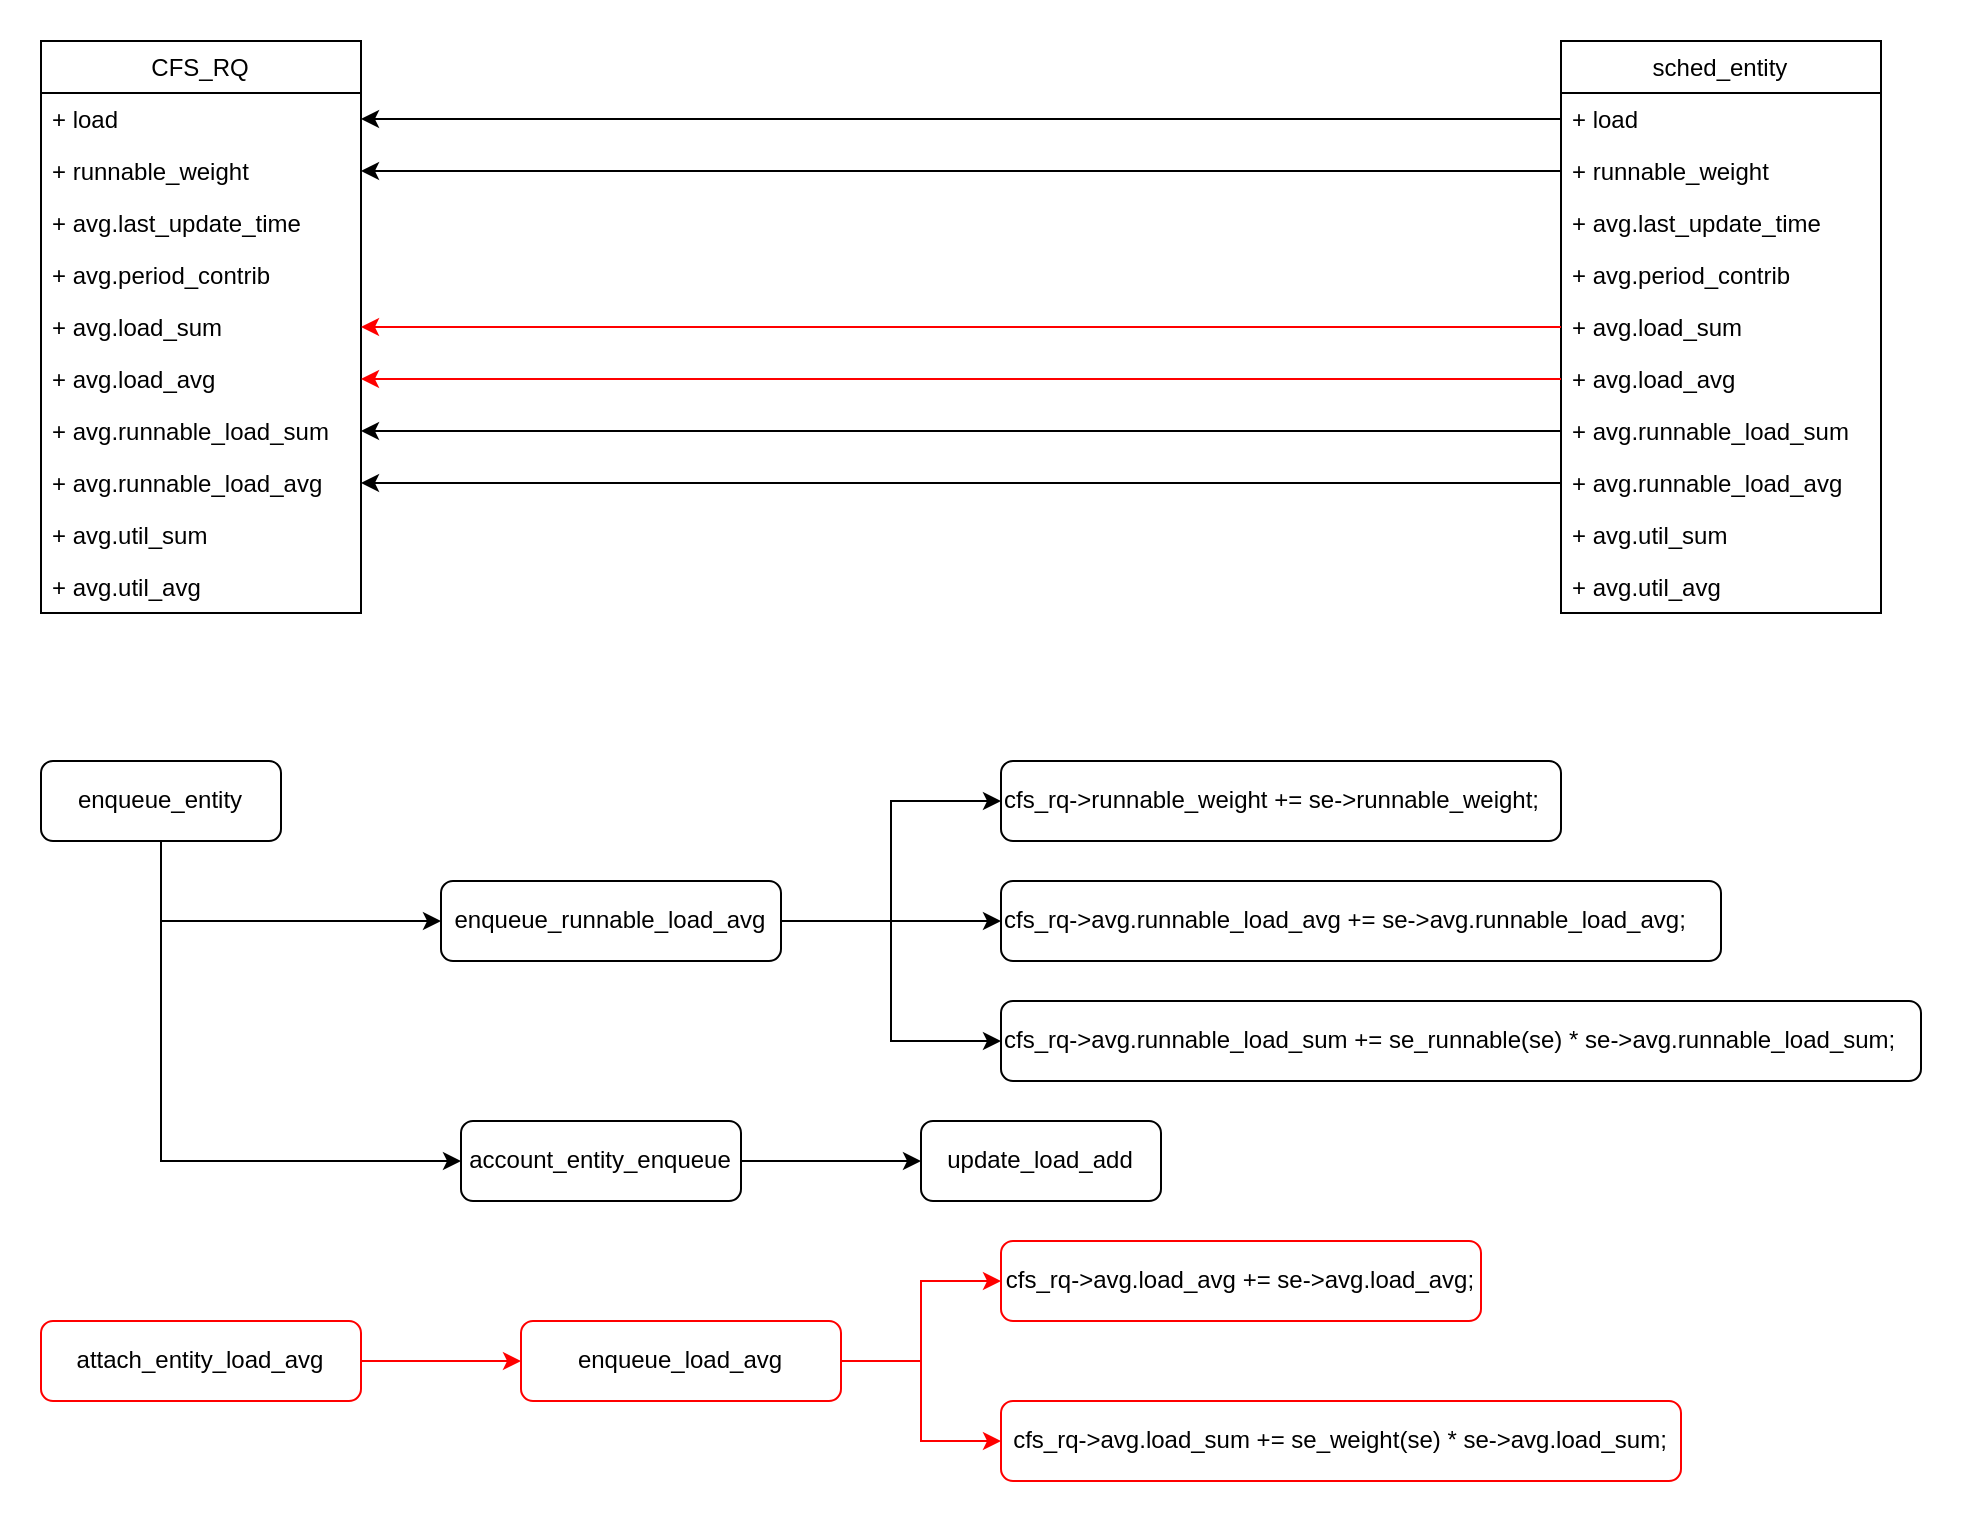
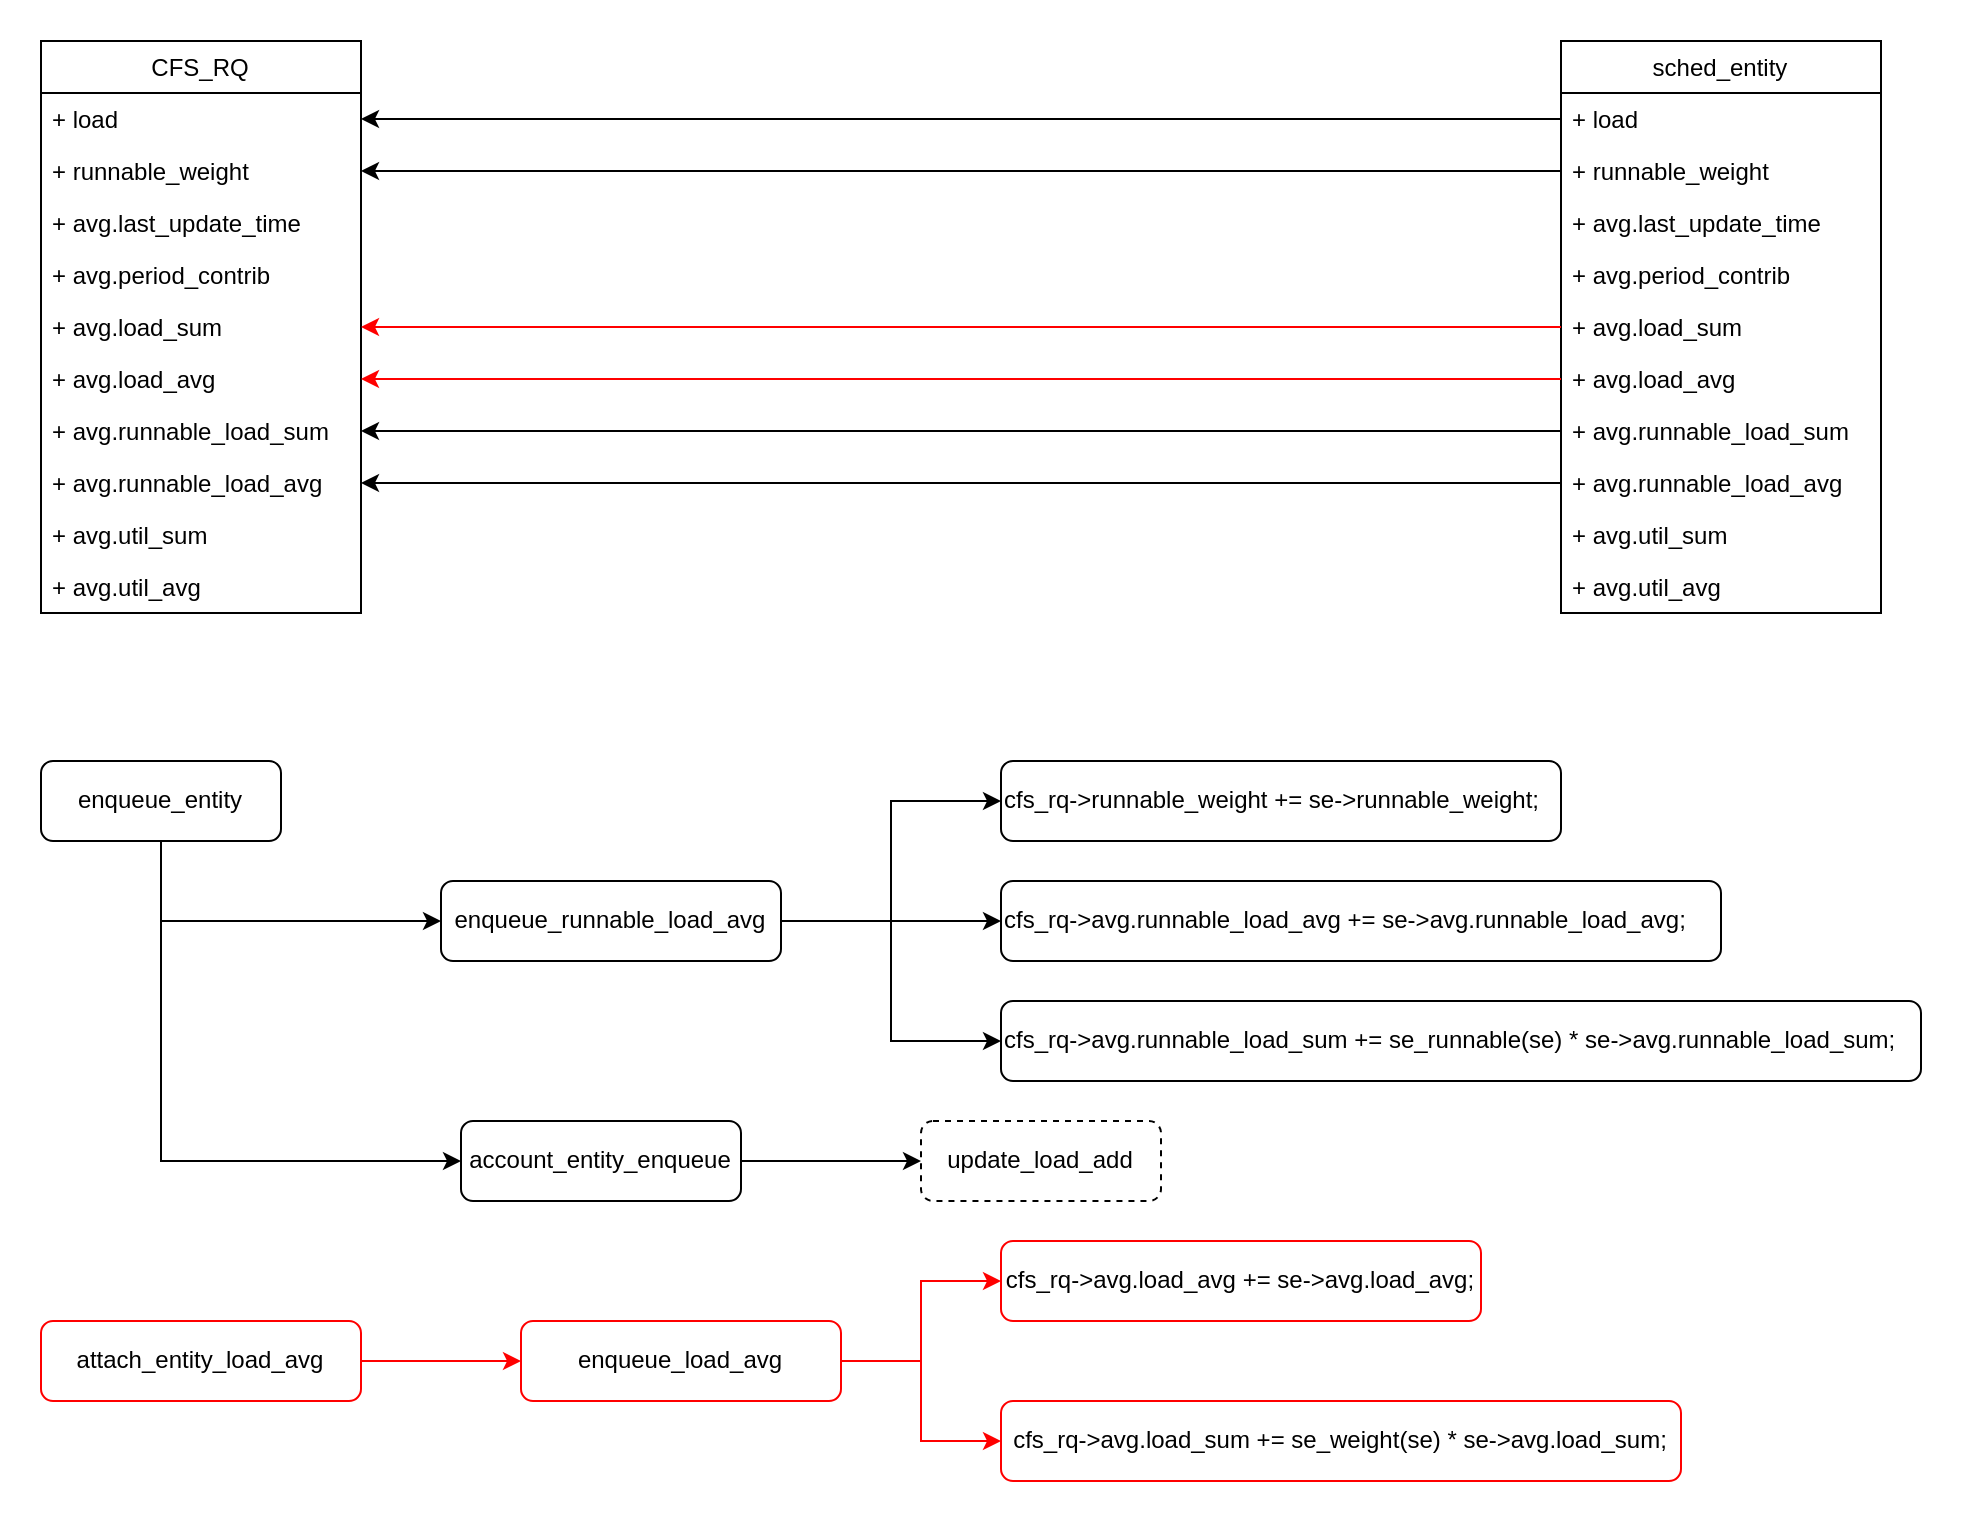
node "update_load_add": style solid -> dashed
